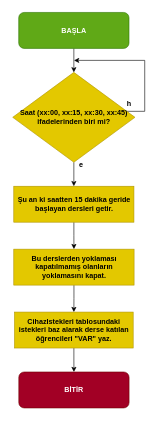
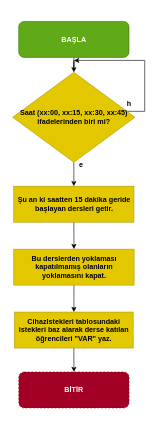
node "BAŞLA": moved (74, 30) -> (74, 39)
node "BİTİR": style solid -> dashed
